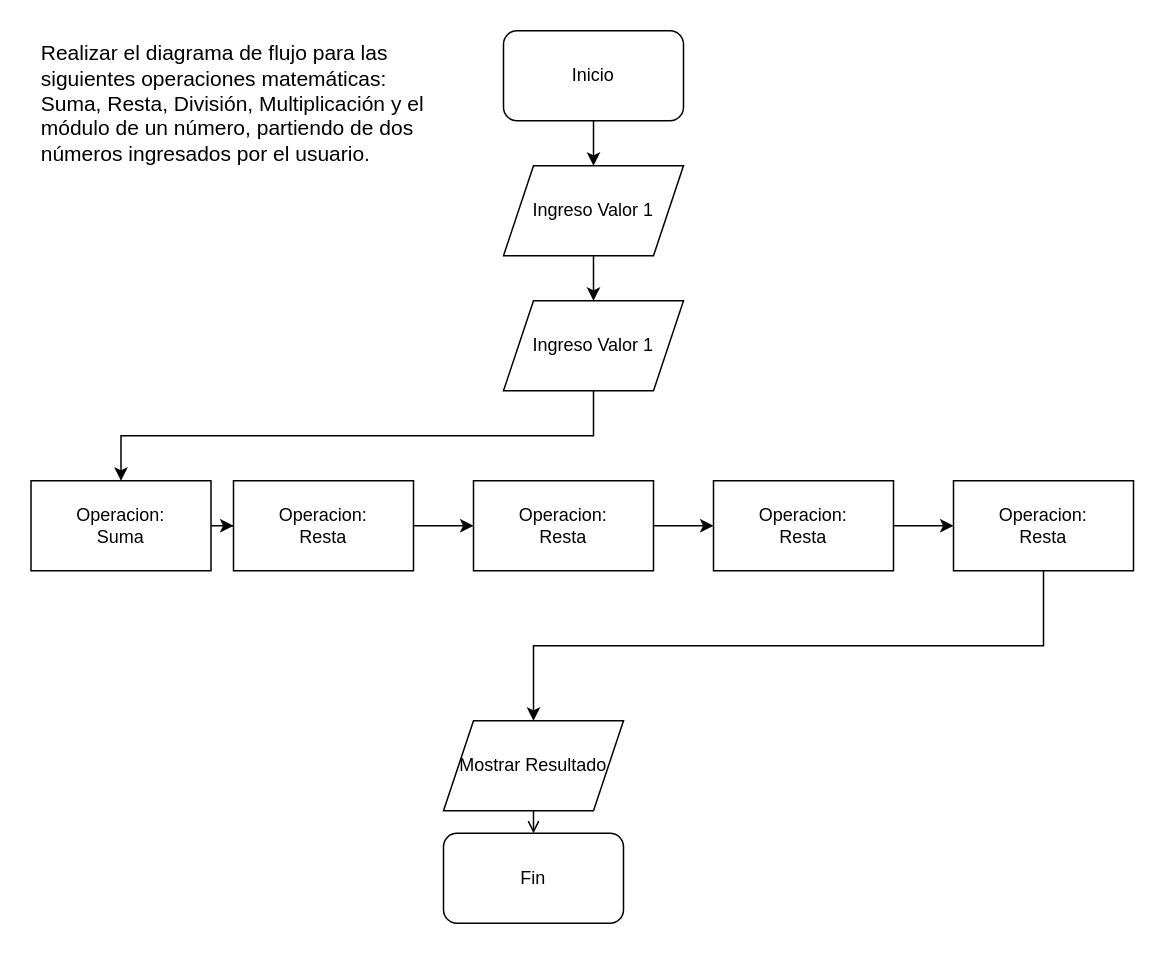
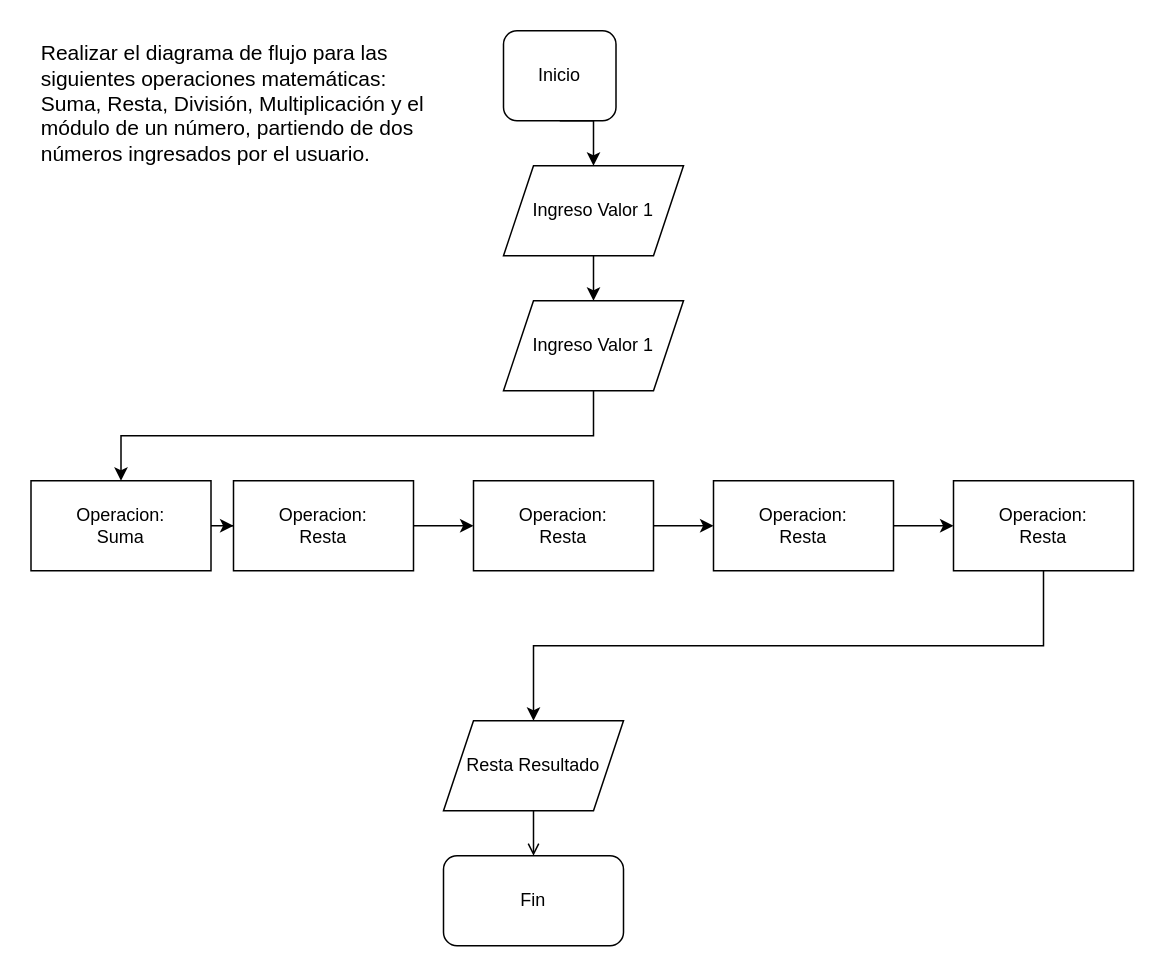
node "Inicio": size 180x90 -> 113x90
node "Mostrar Resultado": label "Mostrar Resultado" -> "Resta Resultado"
node "Fin": moved (533, 878) -> (533, 901)
